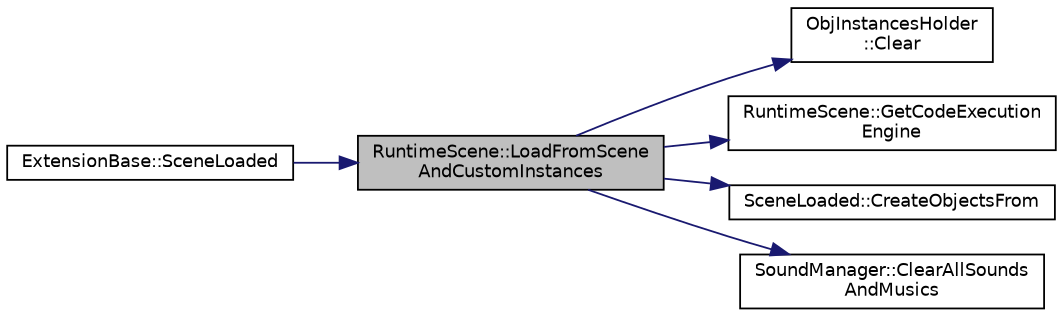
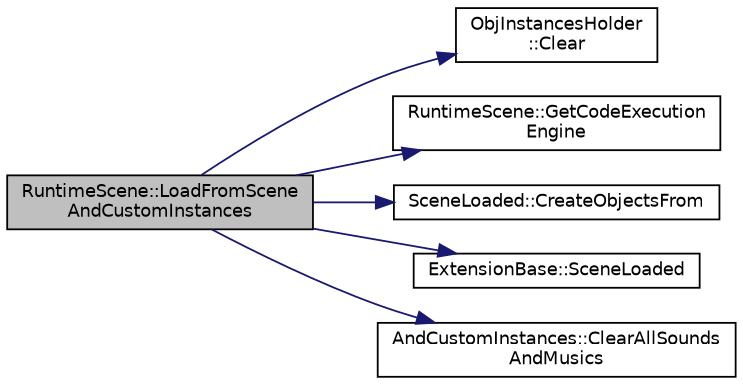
edge "ExtensionBase::SceneLoaded" -> "RuntimeScene::LoadFromScene AndCustomInstances": reversed
node "SoundManager::ClearAllSounds AndMusics": label "SoundManager::ClearAllSounds AndMusics" -> "AndCustomInstances::ClearAllSounds AndMusics"
